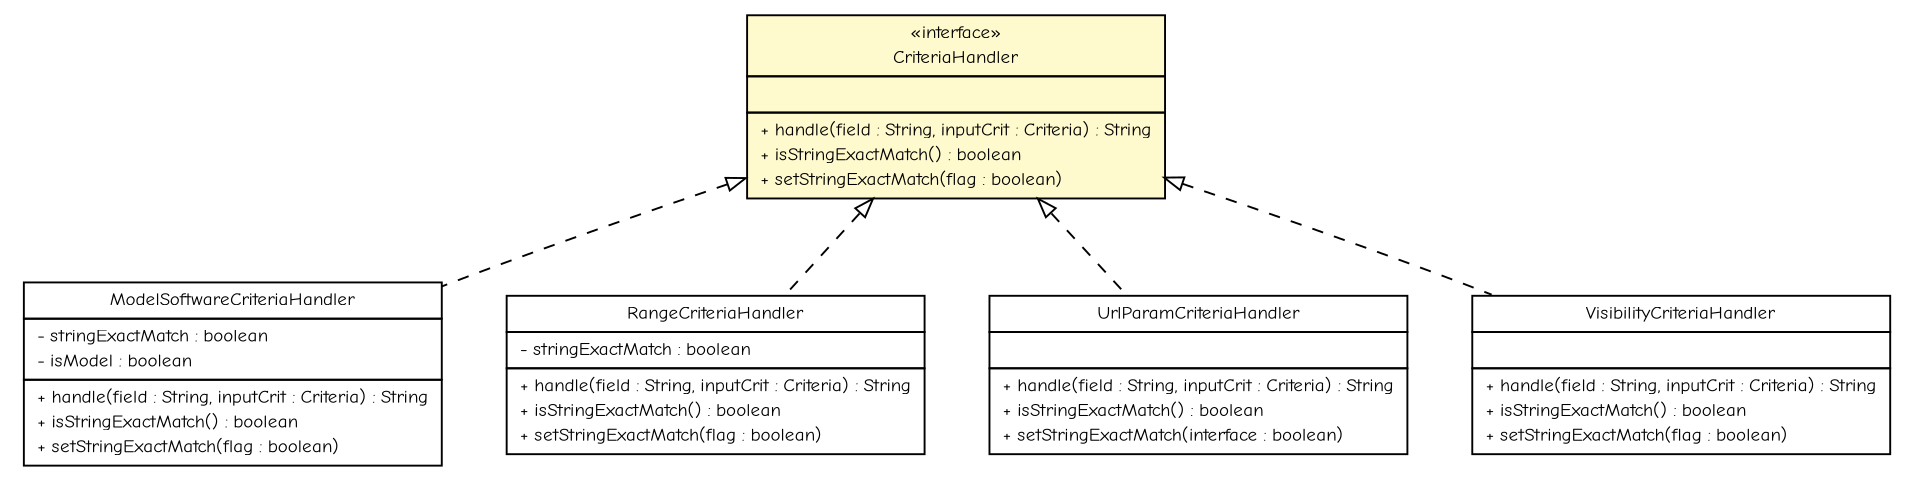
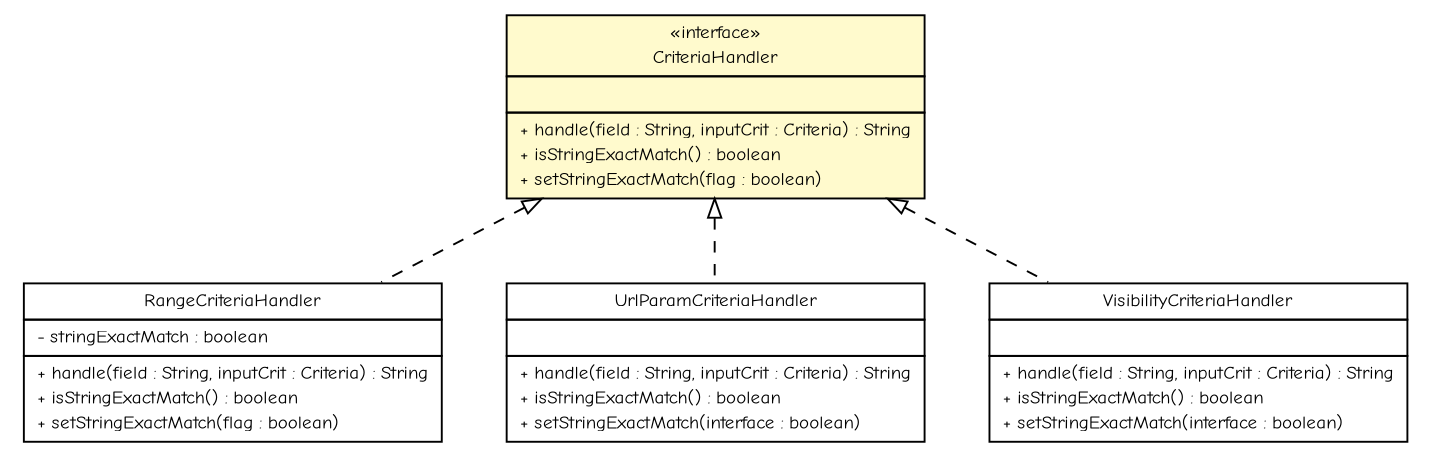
node "ModelSoftwareCriteriaHandler": removed
node "VisibilityCriteriaHandler": text "+ setStringExactMatch(flag : boolean)" -> "+ setStringExactMatch(interface : boolean)"
